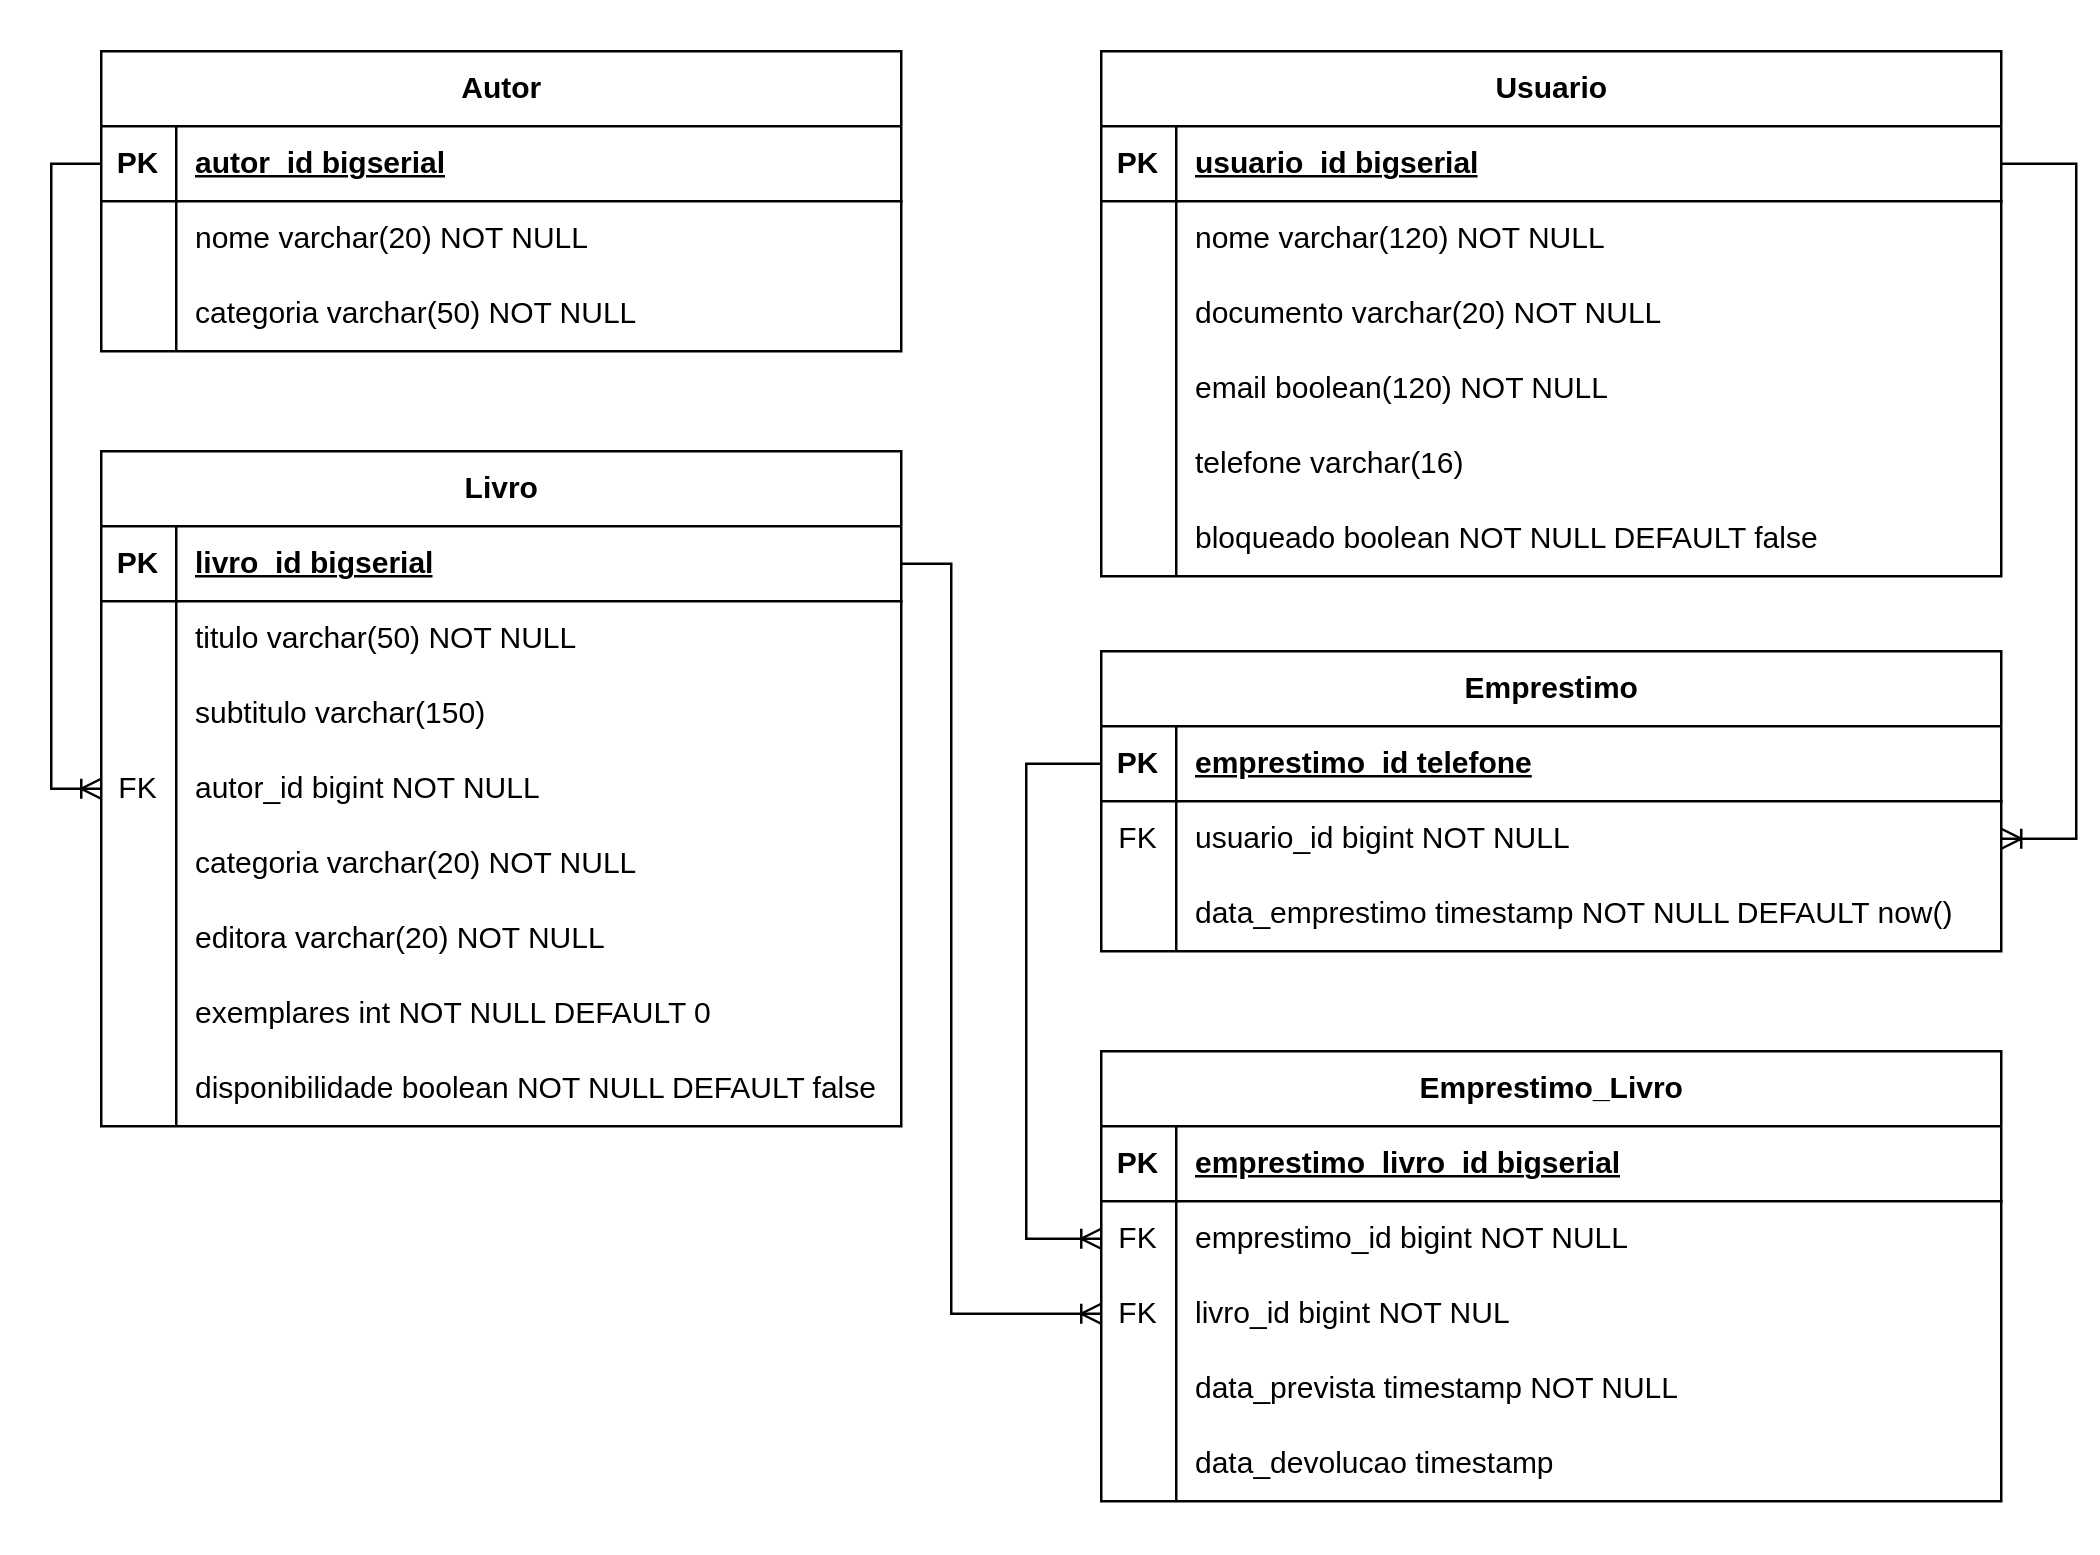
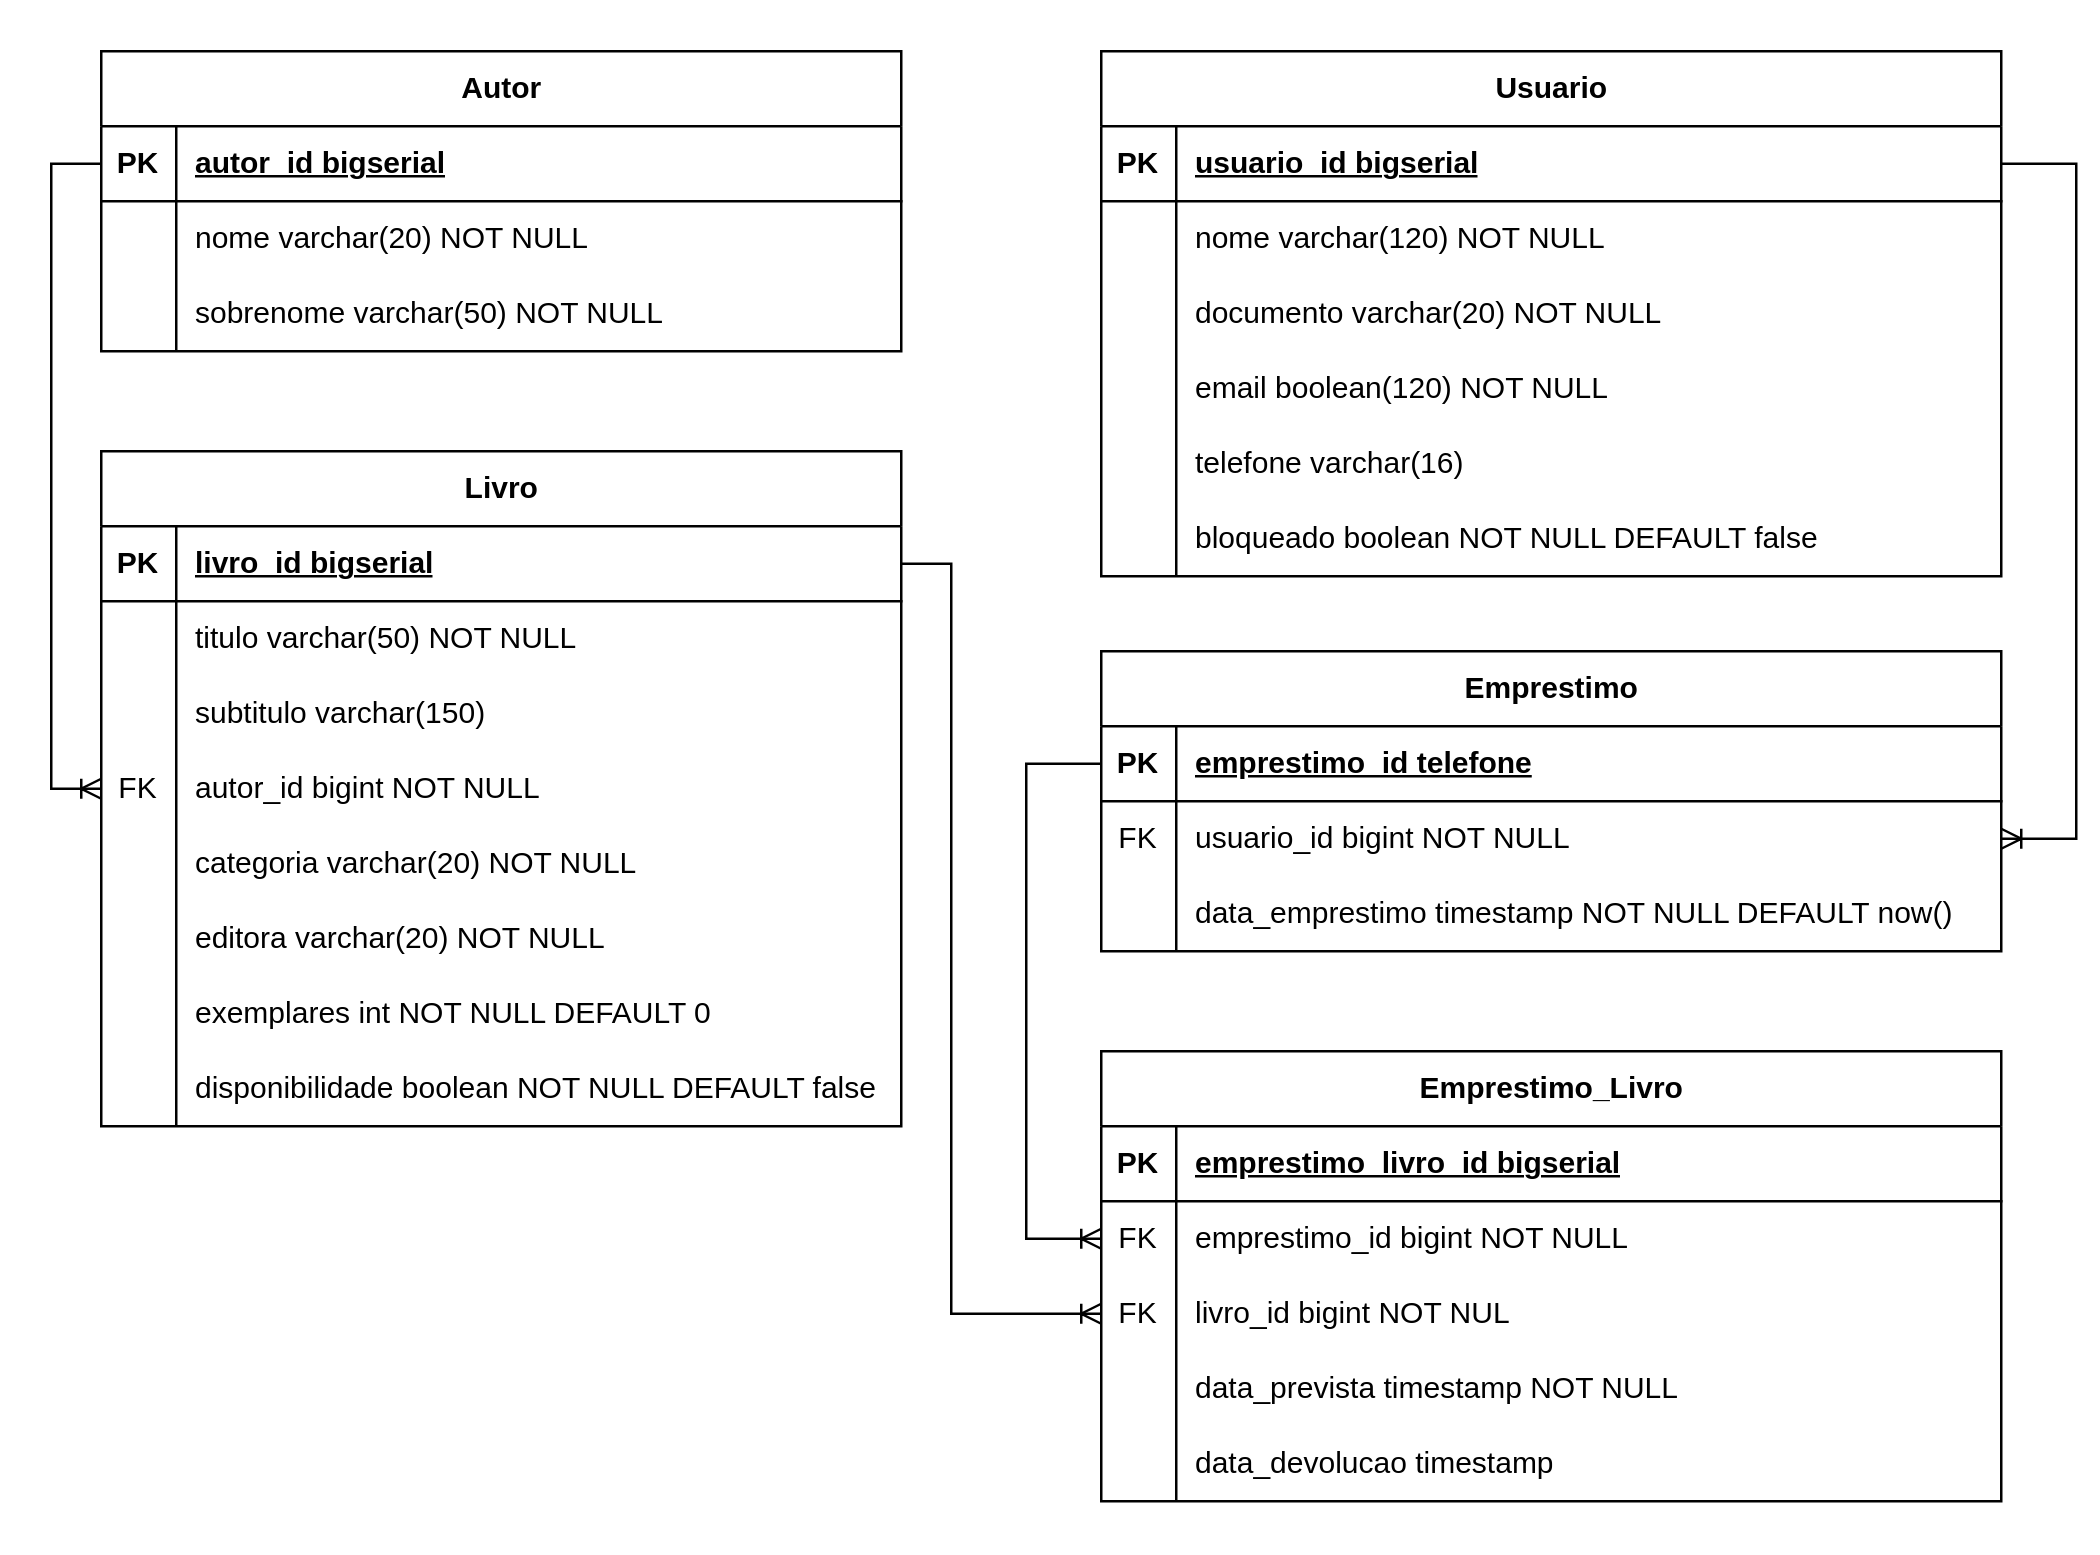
node "categoria varchar(50) NOT NULL": label "categoria varchar(50) NOT NULL" -> "sobrenome varchar(50) NOT NULL"
